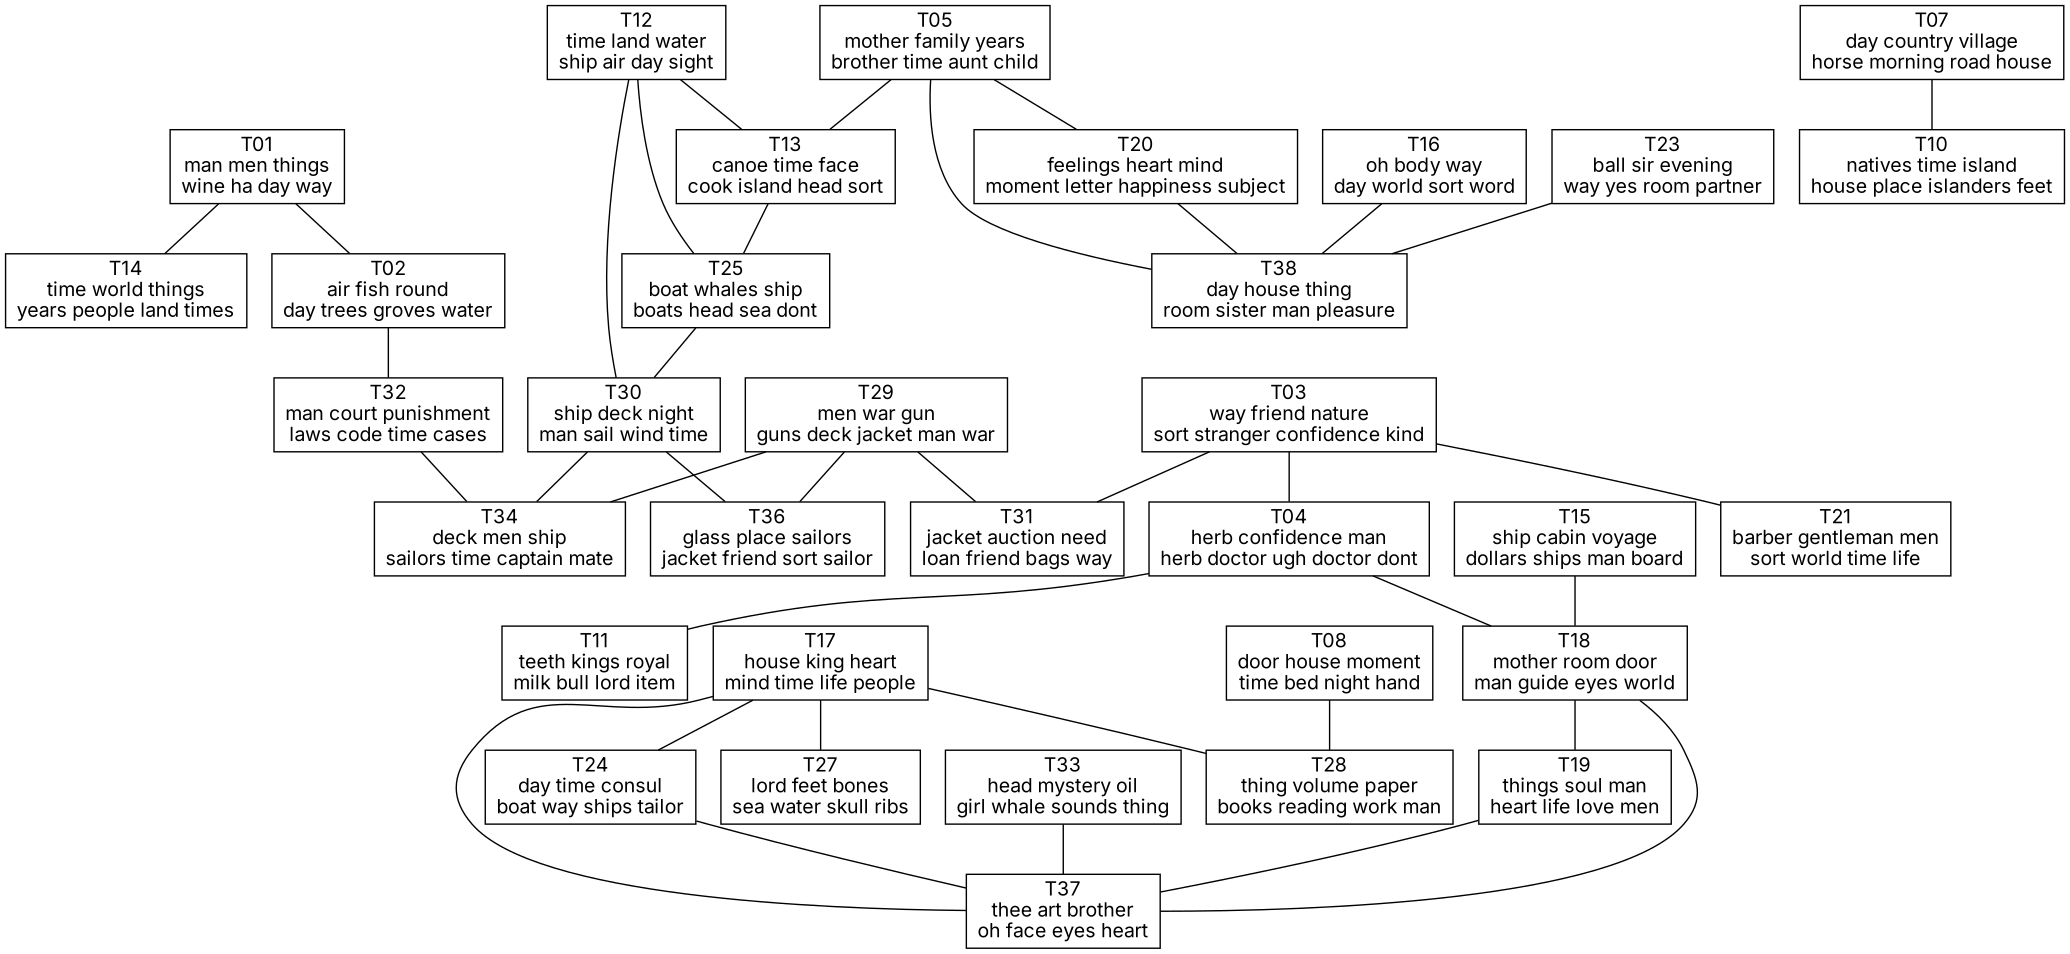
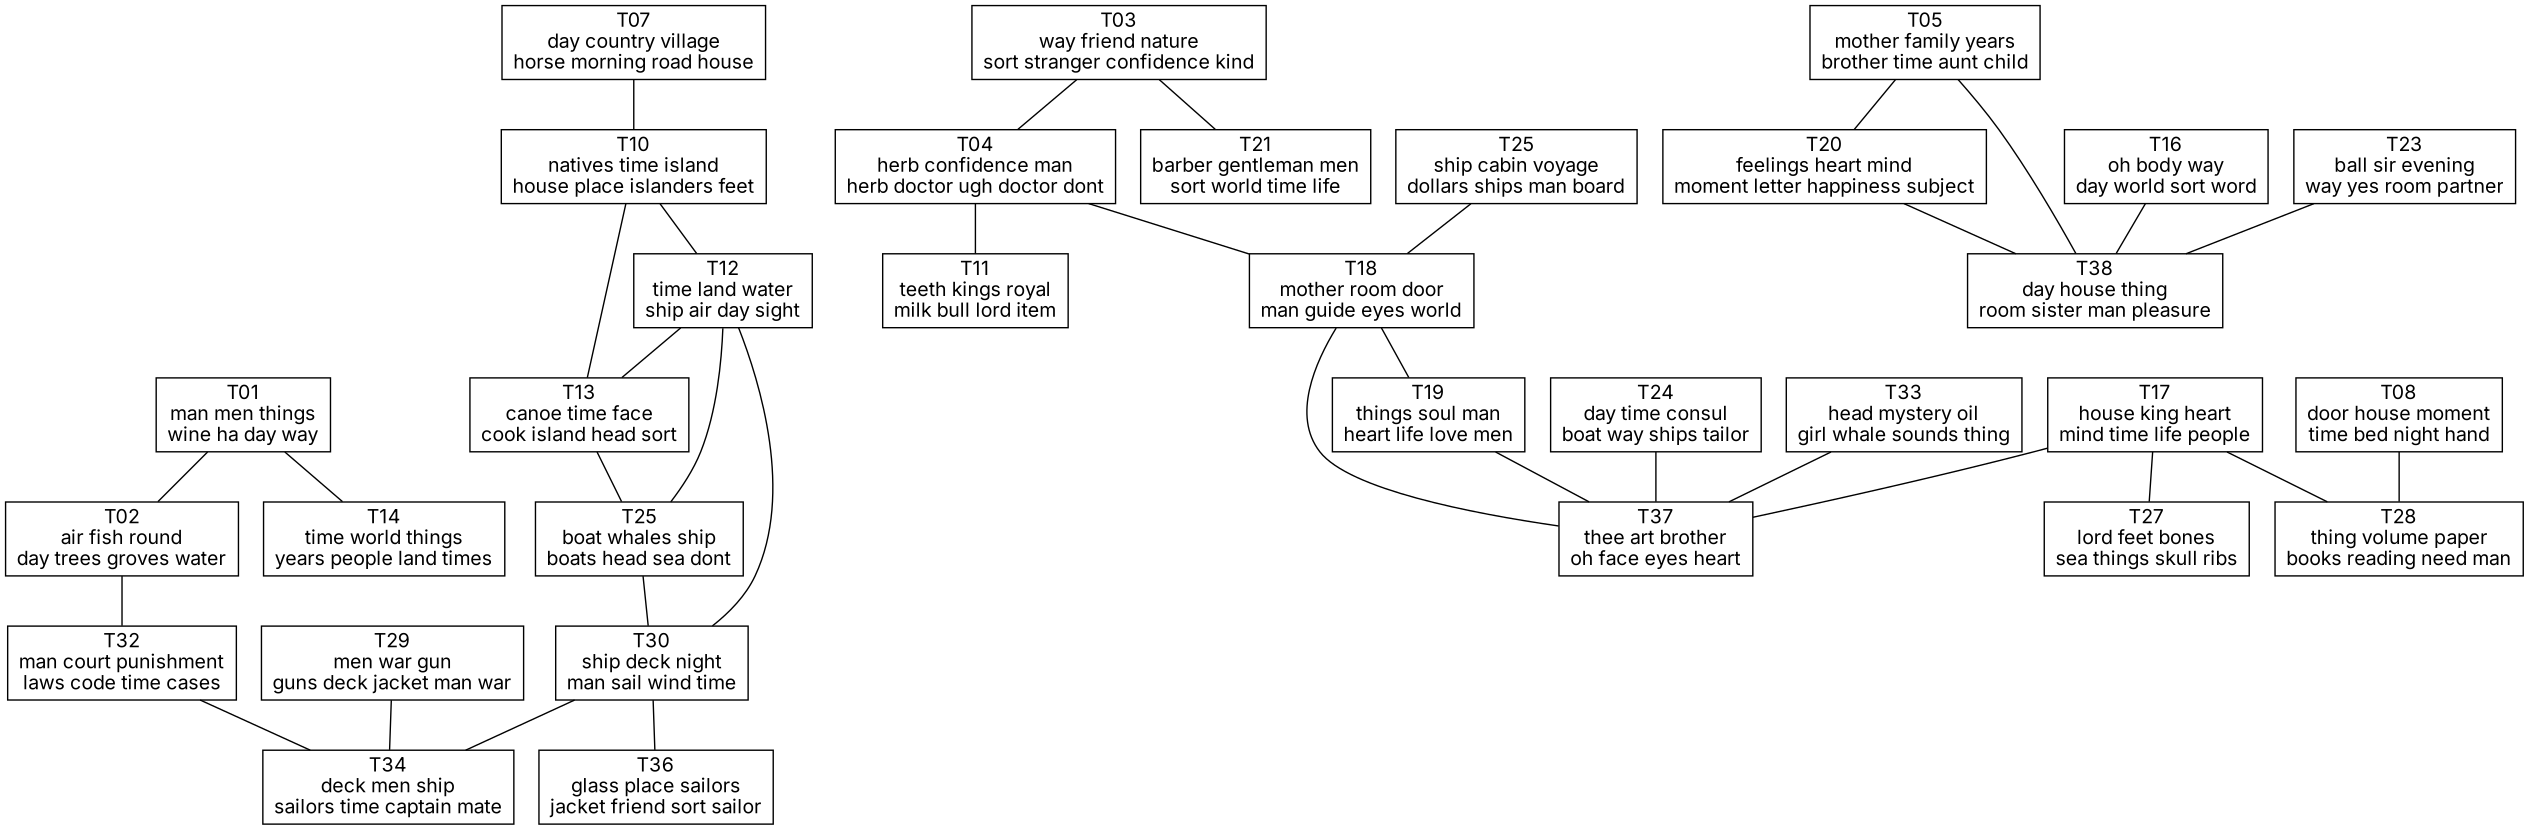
edge "T05 mother family years brother time aunt child" -- "T13 canoe time face cook island head sort": now "T10 natives time island house place islanders feet" -- "T13 canoe time face cook island head sort"
edge "T10 natives time island house place islanders feet" -- "T12 time land water ship air day sight": added
edge "T29 men war gun guns deck jacket man war" -- "T36 glass place sailors jacket friend sort sailor": removed
node "T31 jacket auction need loan friend bags way": removed
node "T15 ship cabin voyage dollars ships man board": label "T15 ship cabin voyage dollars ships man board" -> "T25 ship cabin voyage dollars ships man board"
edge "T17 house king heart mind time life people" -- "T24 day time consul boat way ships tailor": removed
node "T27 lord feet bones sea water skull ribs": label "T27 lord feet bones sea water skull ribs" -> "T27 lord feet bones sea things skull ribs"
node "T28 thing volume paper books reading work man": label "T28 thing volume paper books reading work man" -> "T28 thing volume paper books reading need man"
